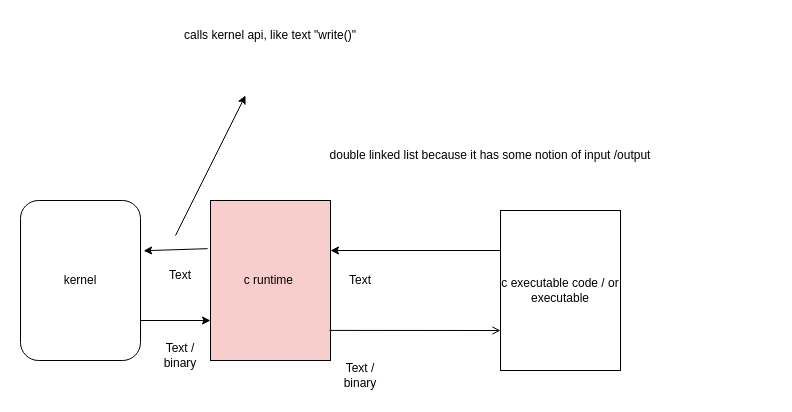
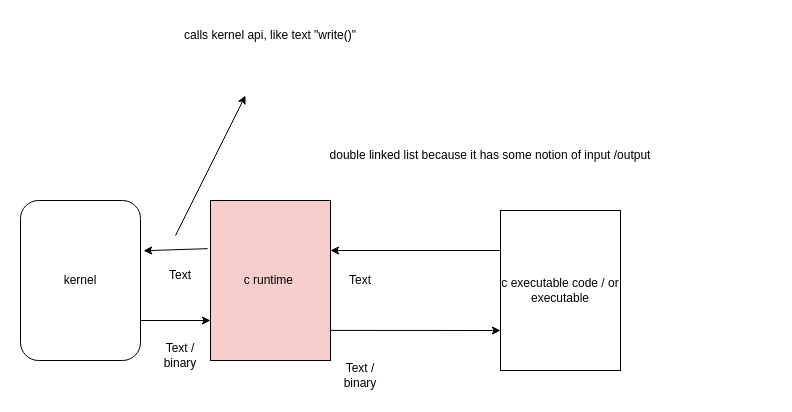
edge "c runtime" -> "c executable code / or executable": arrowhead open -> classic
